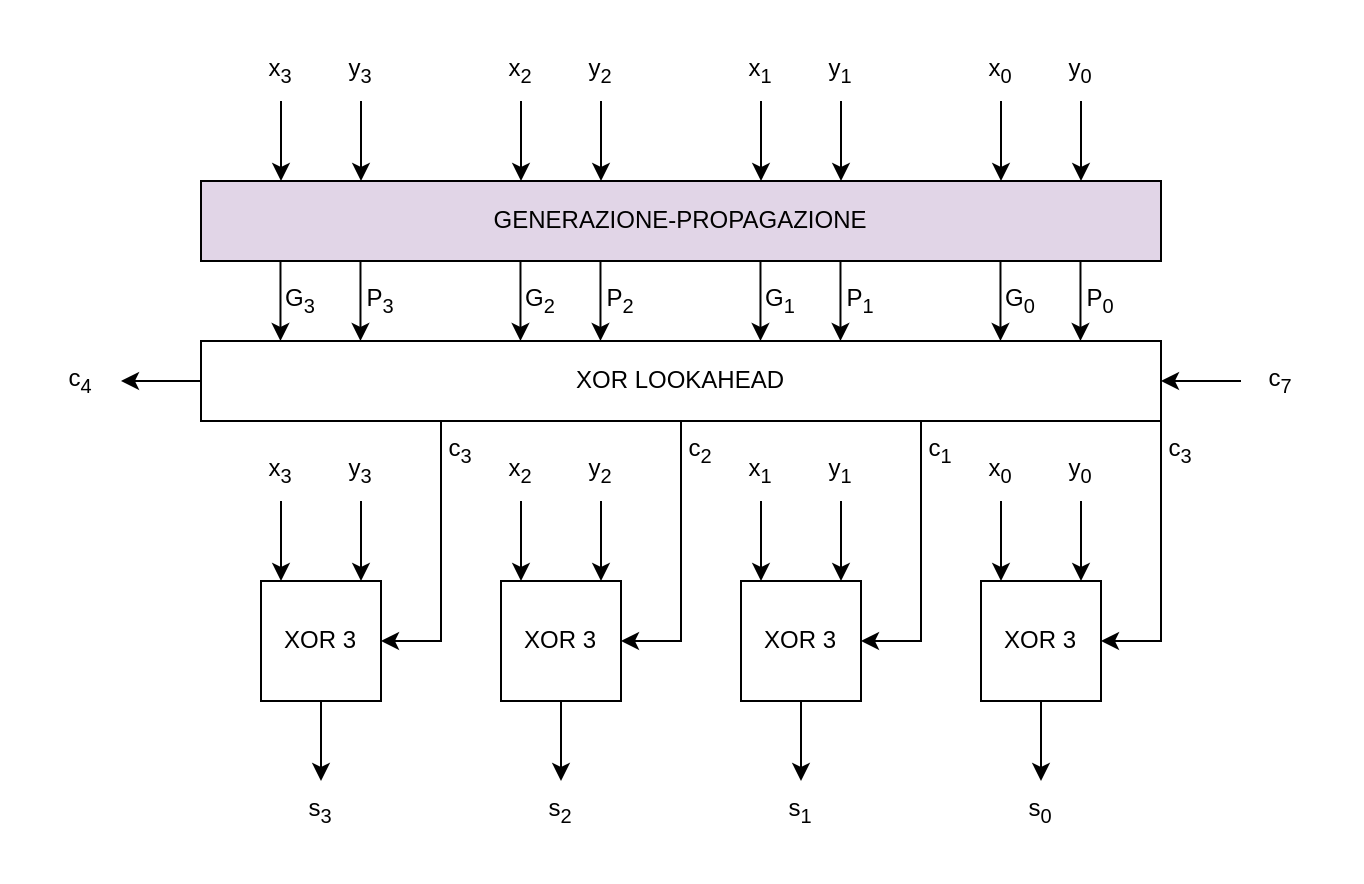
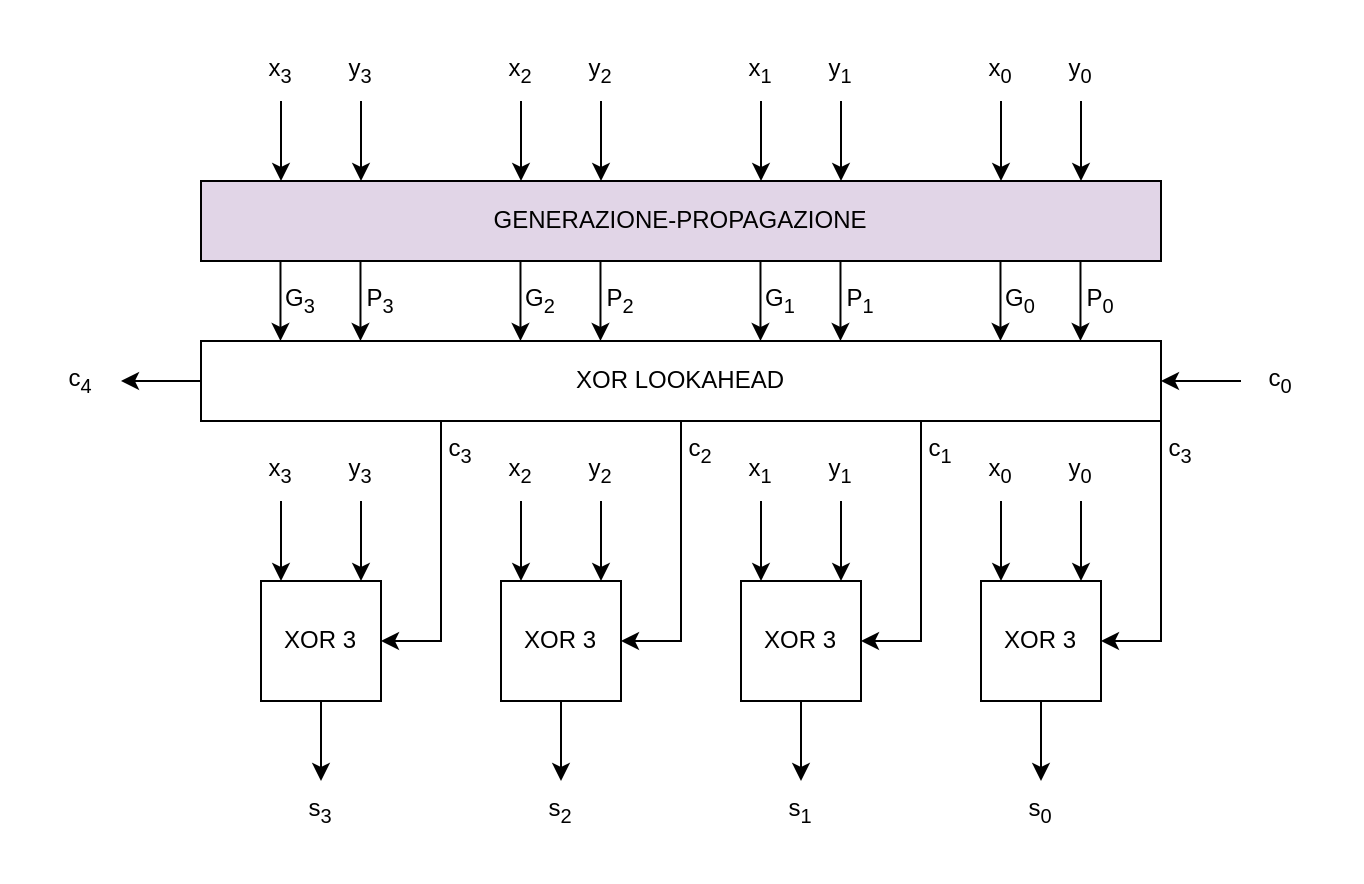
node "c7": label "c7" -> "c0"
